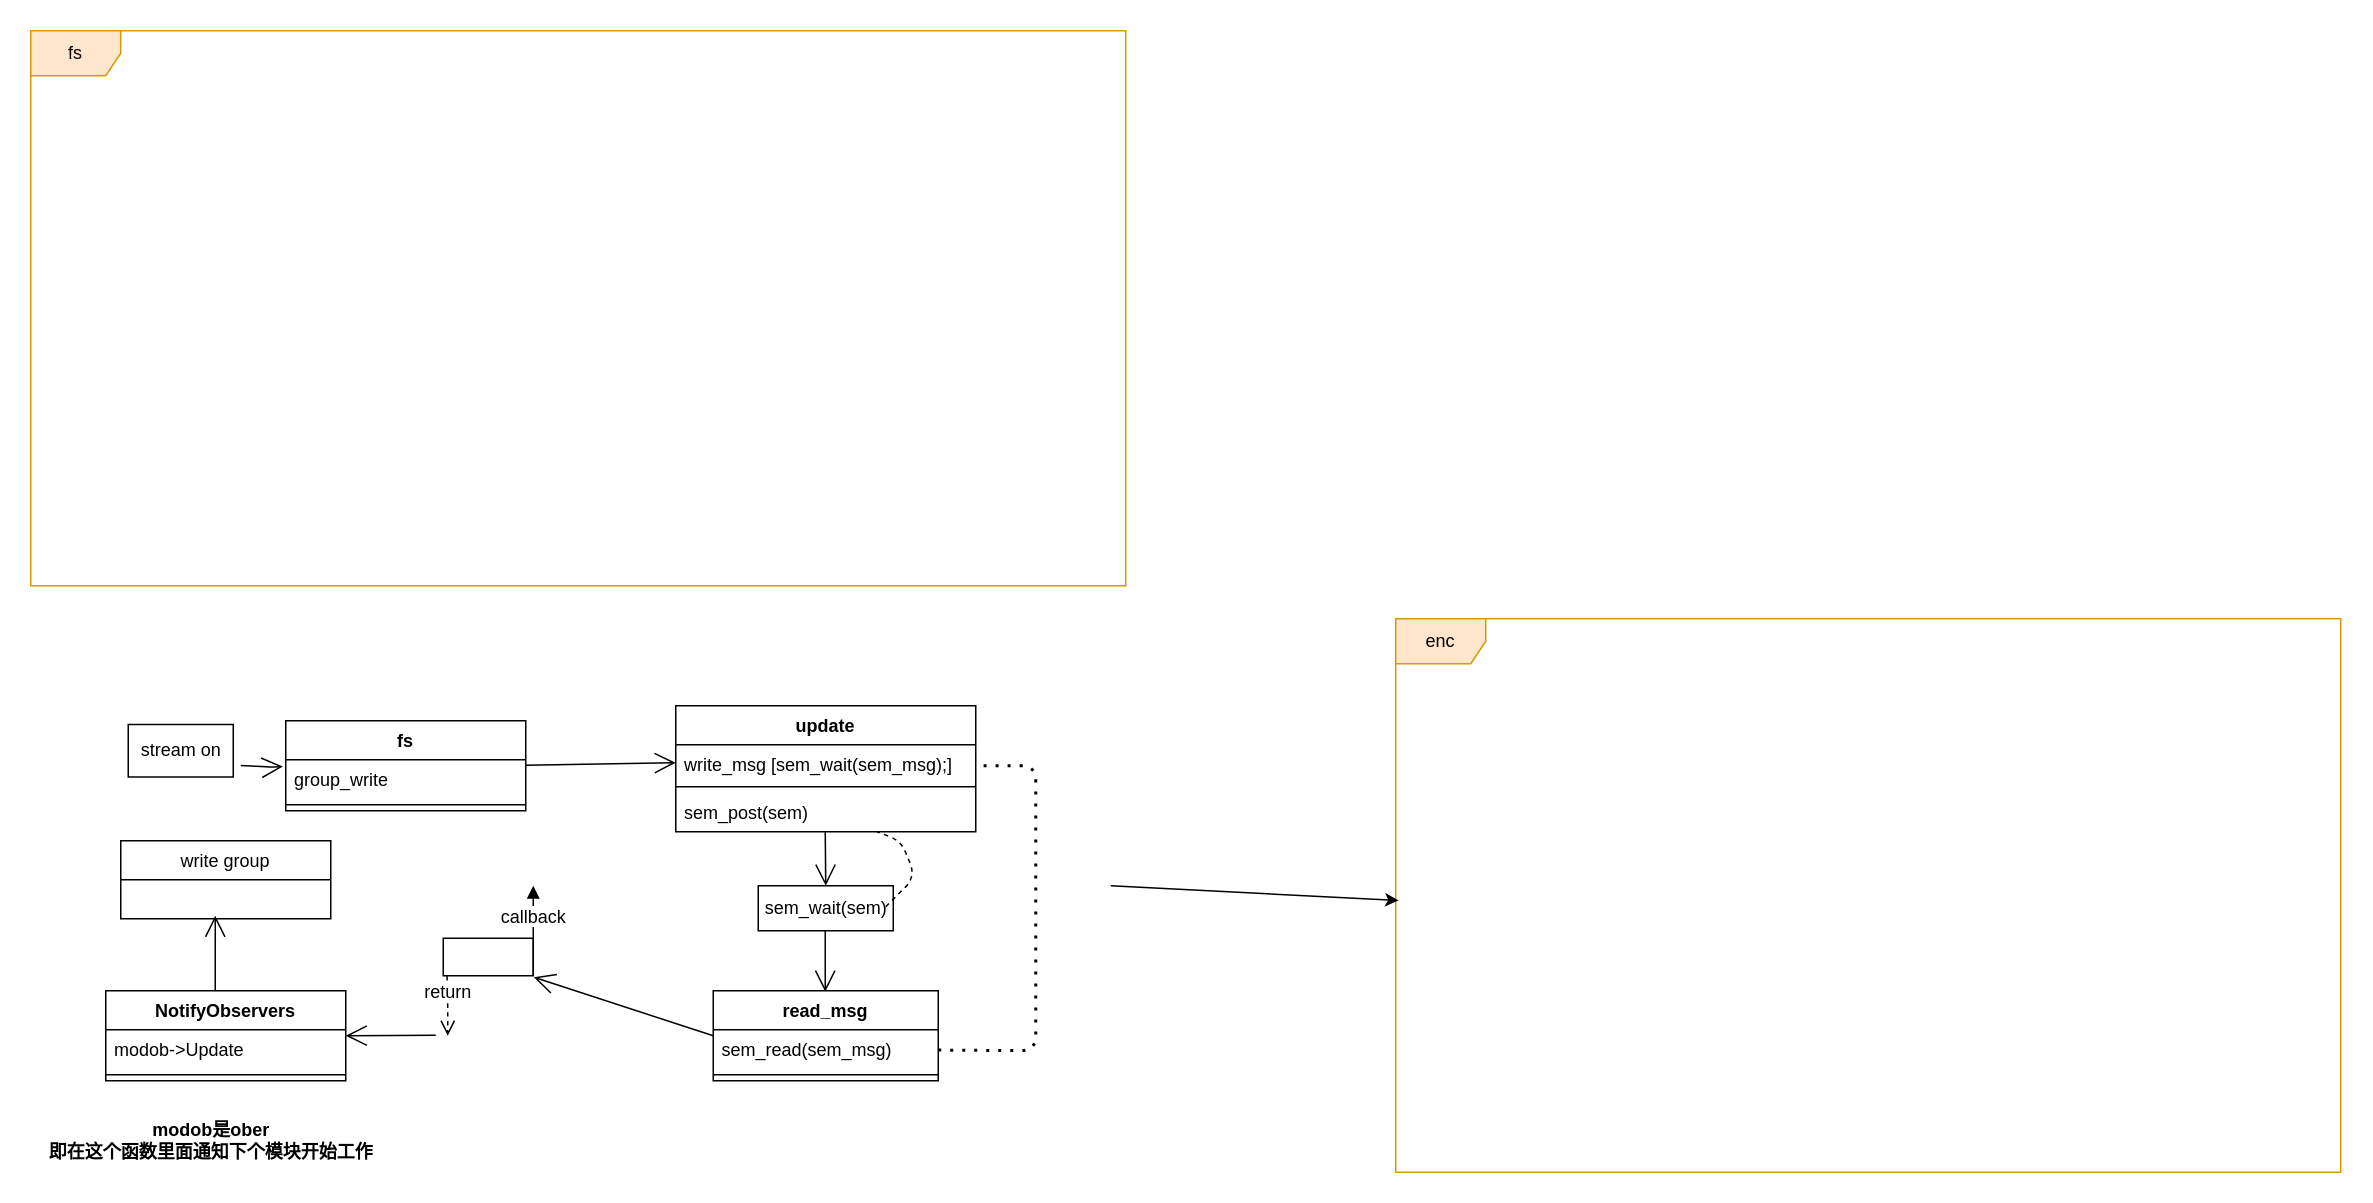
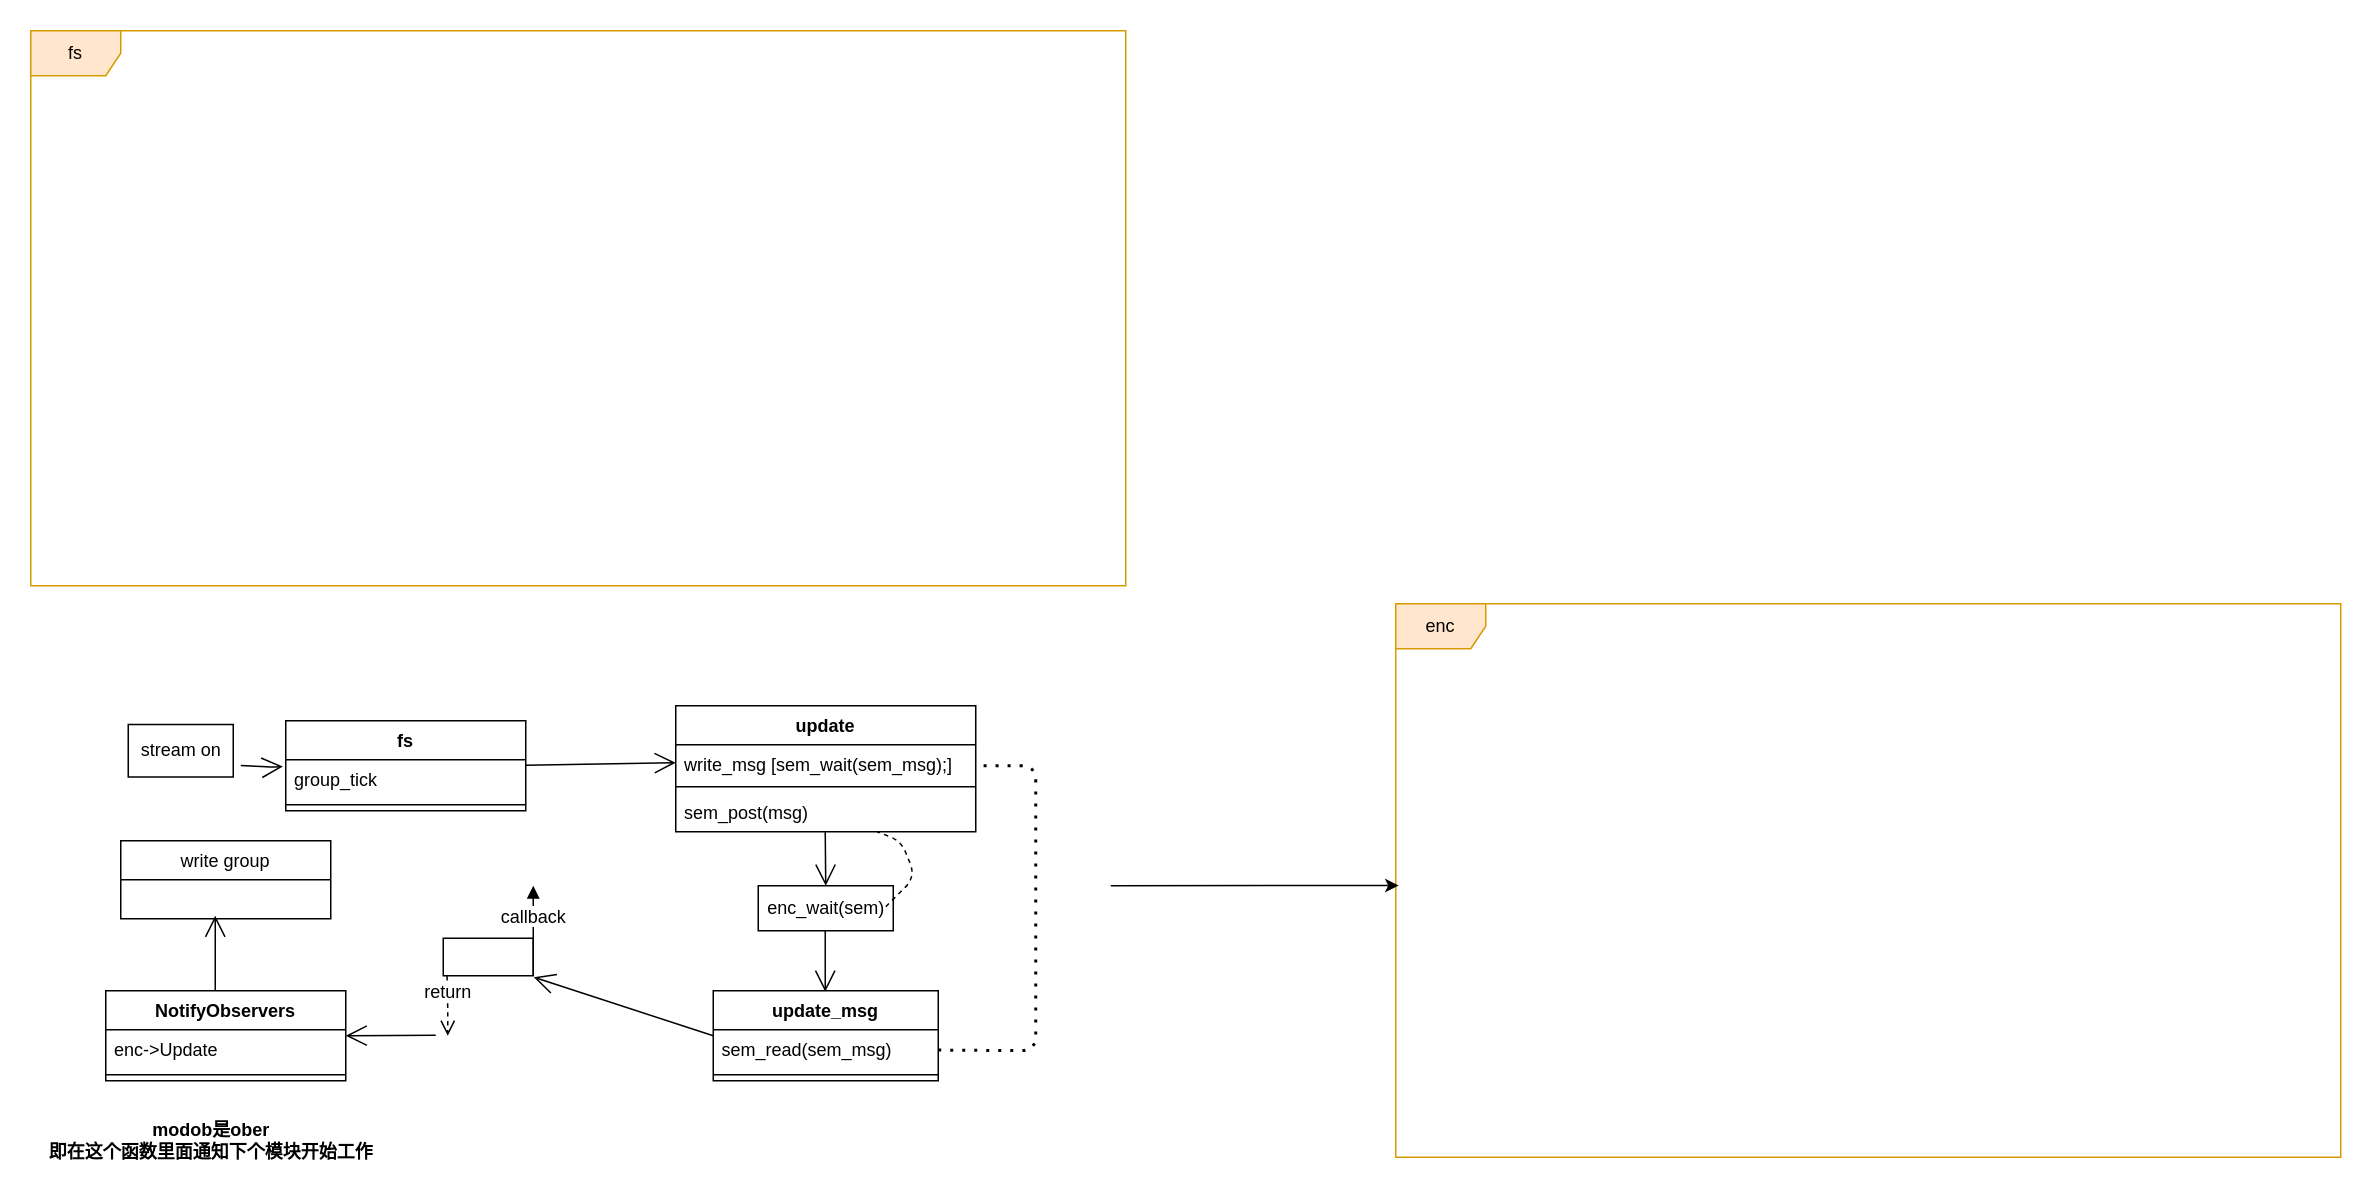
node "group_write": label "group_write" -> "group_tick"
node "sem_post(sem)": label "sem_post(sem)" -> "sem_post(msg)"
node "enc": moved (1868, 896) -> (1868, 881)
node "sem_wait(sem)": label "sem_wait(sem)" -> "enc_wait(sem)"
node "read_msg": label "read_msg" -> "update_msg"
node "modob->Update": label "modob->Update" -> "enc->Update"
